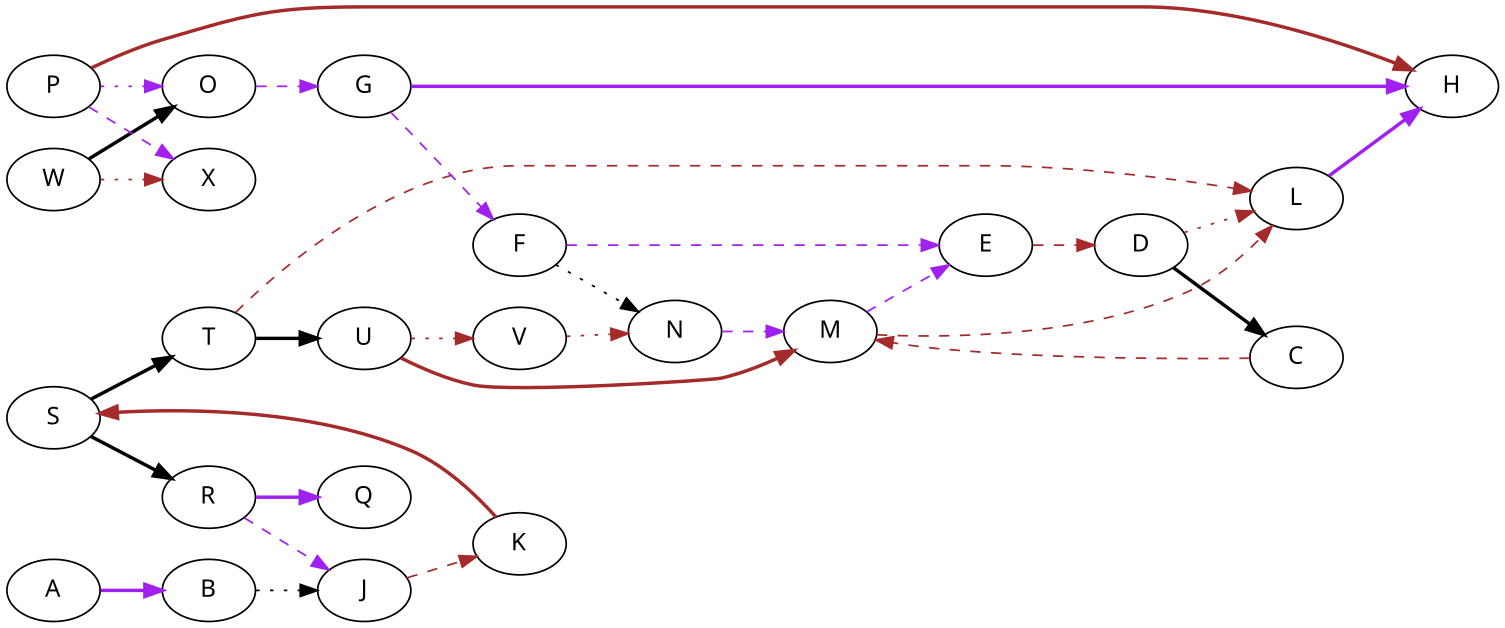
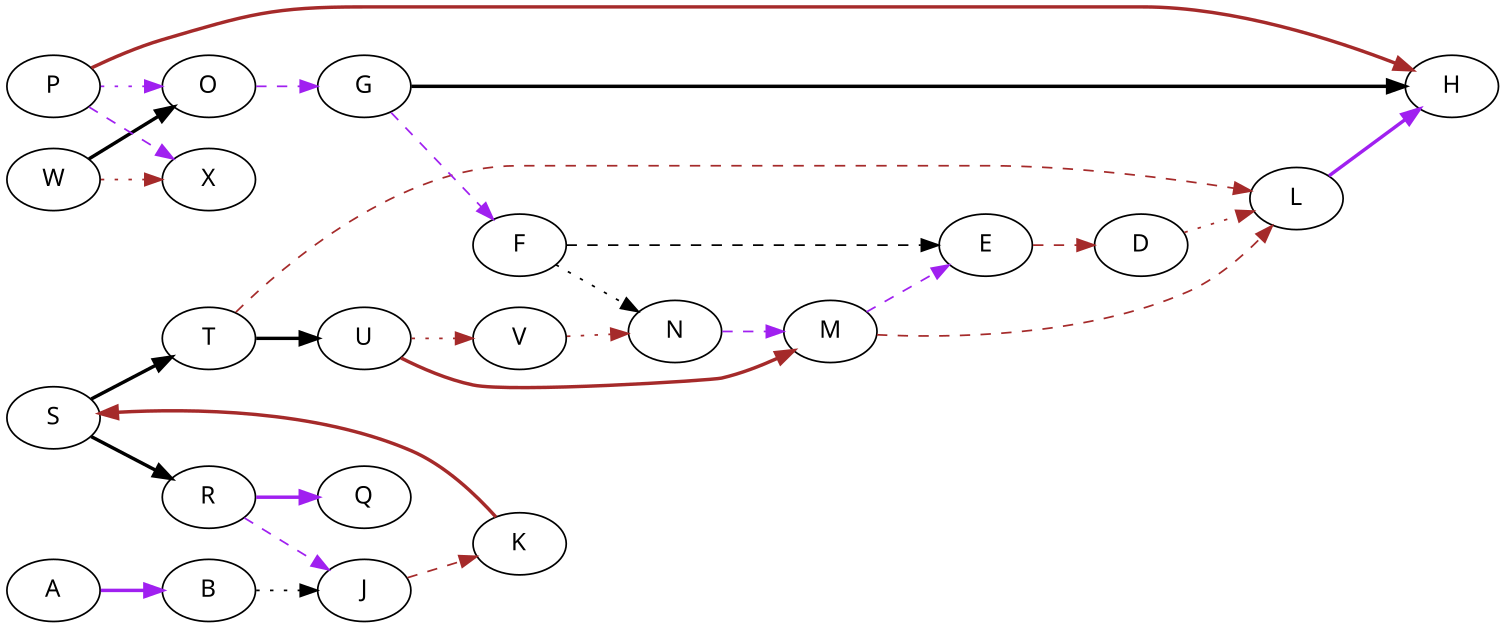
edge "G" -> "H": color purple -> black
edge "F" -> "E": color purple -> black
node "C": removed
